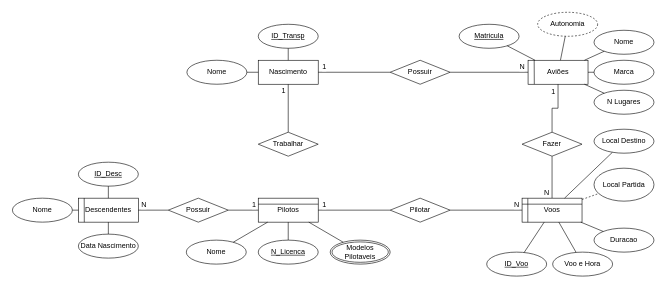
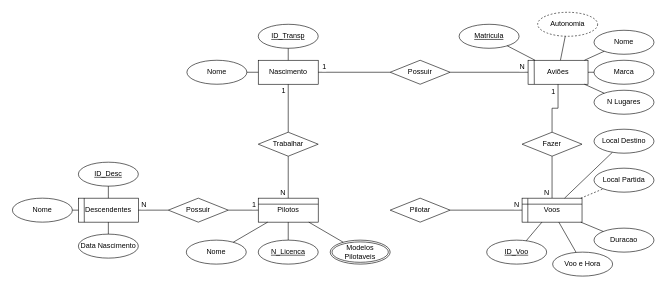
edge "Trabalhar" -- "Pilotos": added, label "N"
node "Local Partida": size 60x33 -> 60x24
edge "Pilotos" -- "Pilotar": removed, label "1"
node "ID_Voo": moved (517, 264) -> (517, 252)
